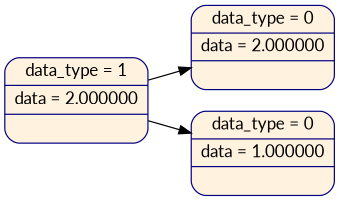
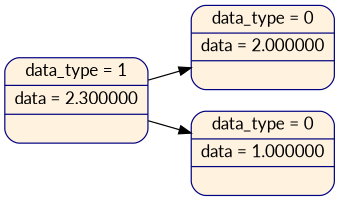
node "data_type = 1": text "data = 2.000000" -> "data = 2.300000"
